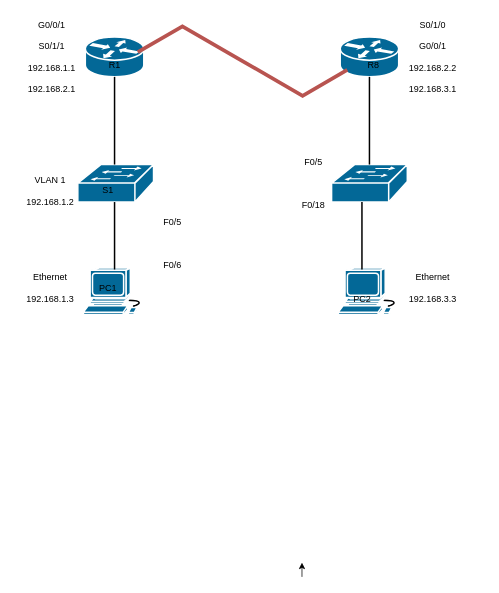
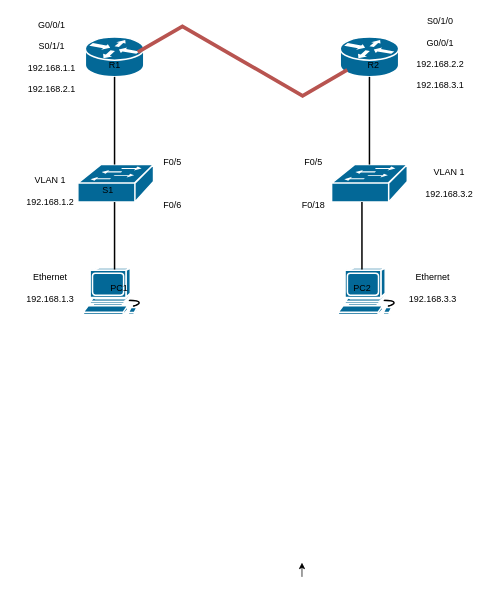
node "S0/1/0 G0/0/1 192.168.2.2 192.168.3.1": moved (432, 57) -> (440, 53)
node "R8": label "R8" -> "R2"
node "VLAN 1 192.168.3.2": added
node "F0/5 F0/6": moved (172, 243) -> (172, 183)
node "PC1": moved (108, 288) -> (119, 288)
node "PC2": moved (362, 300) -> (362, 288)
